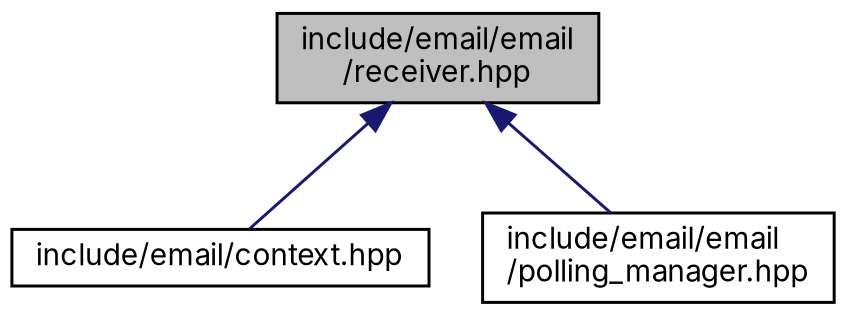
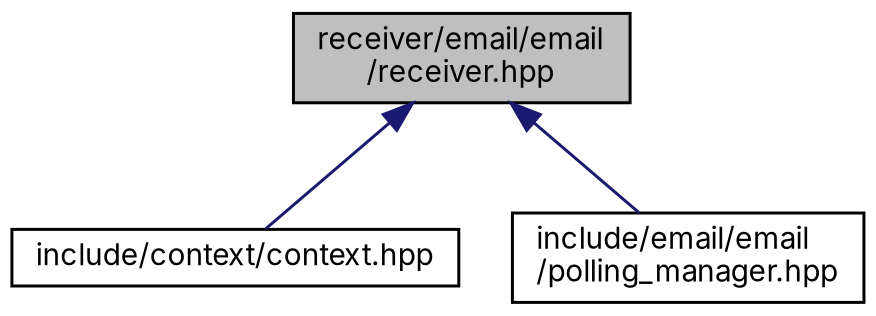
node "include/email/email /receiver.hpp": label "include/email/email /receiver.hpp" -> "receiver/email/email /receiver.hpp"
node "include/email/context.hpp": label "include/email/context.hpp" -> "include/context/context.hpp"
